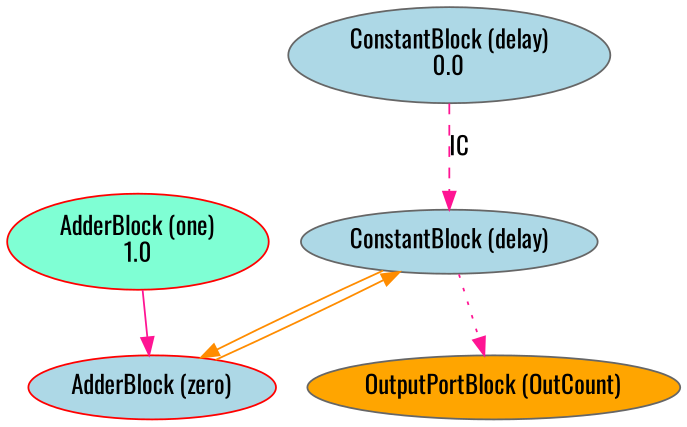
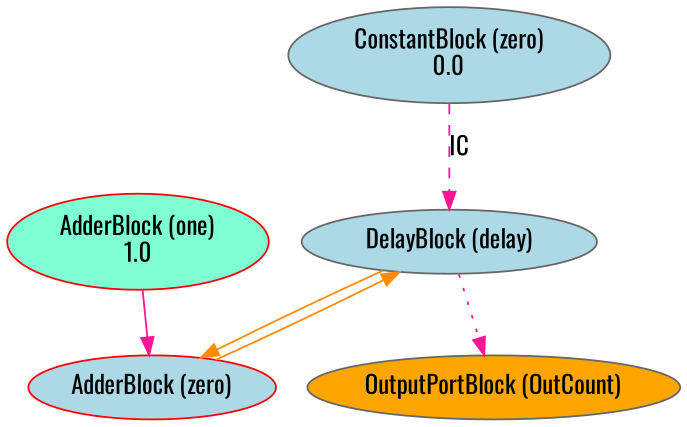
node "ConstantBlock (delay) 0.0": label "ConstantBlock (delay) 0.0" -> "ConstantBlock (zero) 0.0"
node "ConstantBlock (delay)": label "ConstantBlock (delay)" -> "DelayBlock (delay)"
